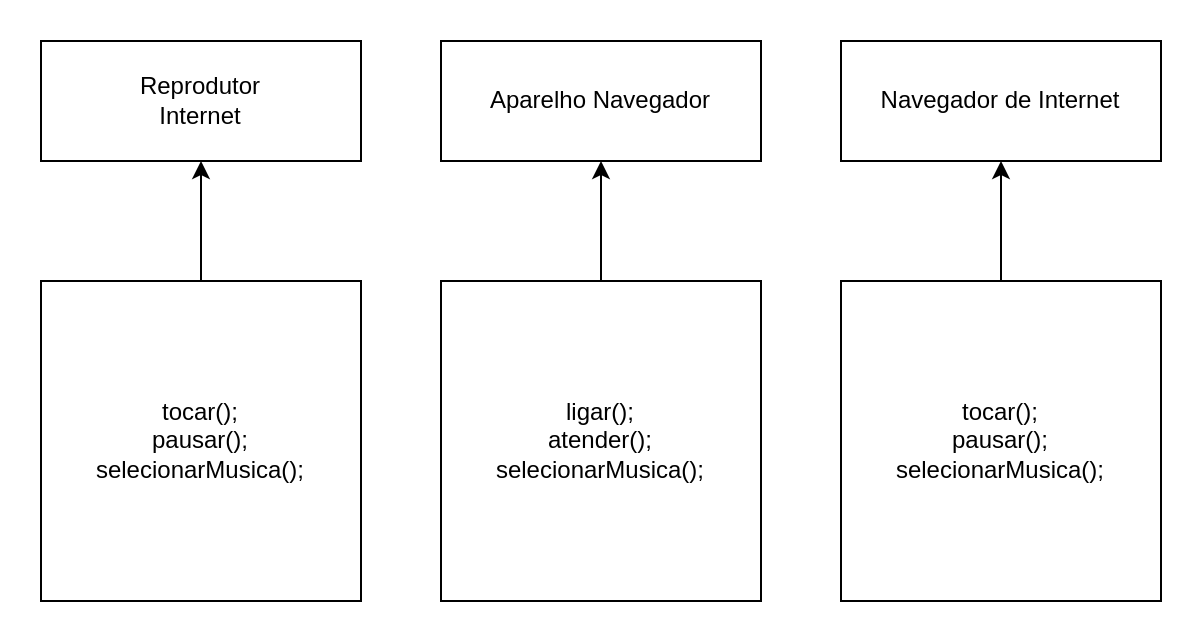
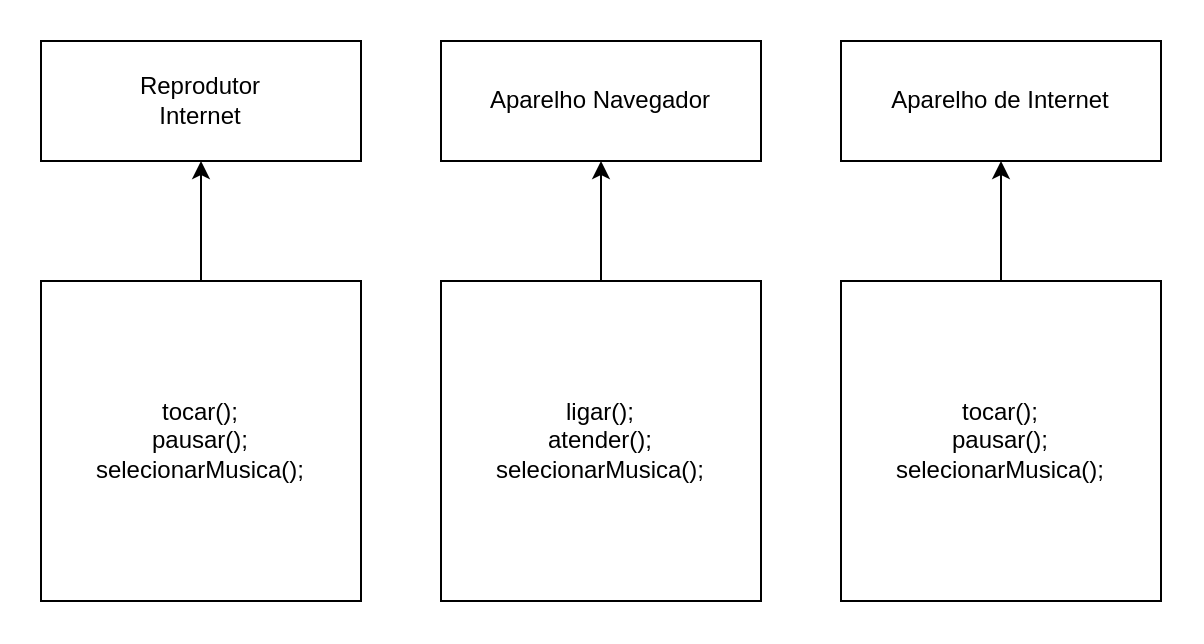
node "Navegador de Internet": label "Navegador de Internet" -> "Aparelho de Internet"
